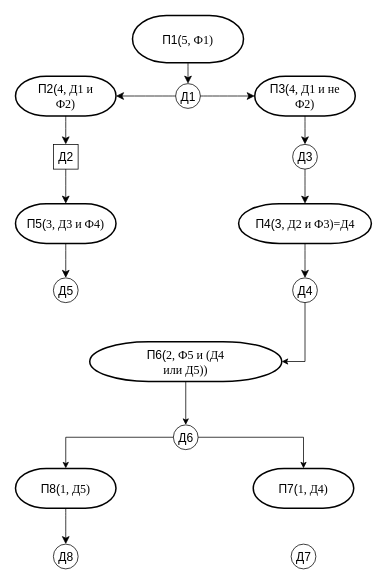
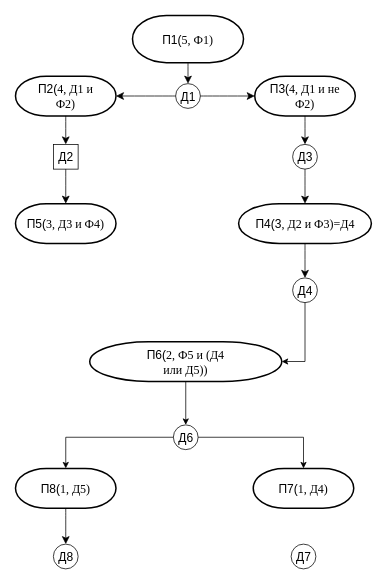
edge "П5(3, Д3 и Ф4)" -> "Д5": removed
node "Д5": removed
